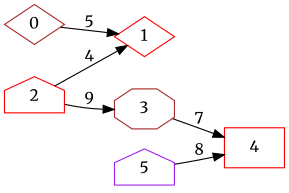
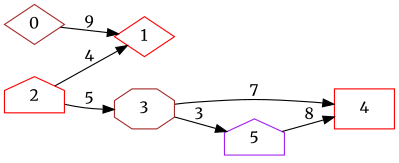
edge "0" -> "1": label "5" -> "9"
edge "2" -> "3": label "9" -> "5"
edge "3" -> "5": added, label "3"
